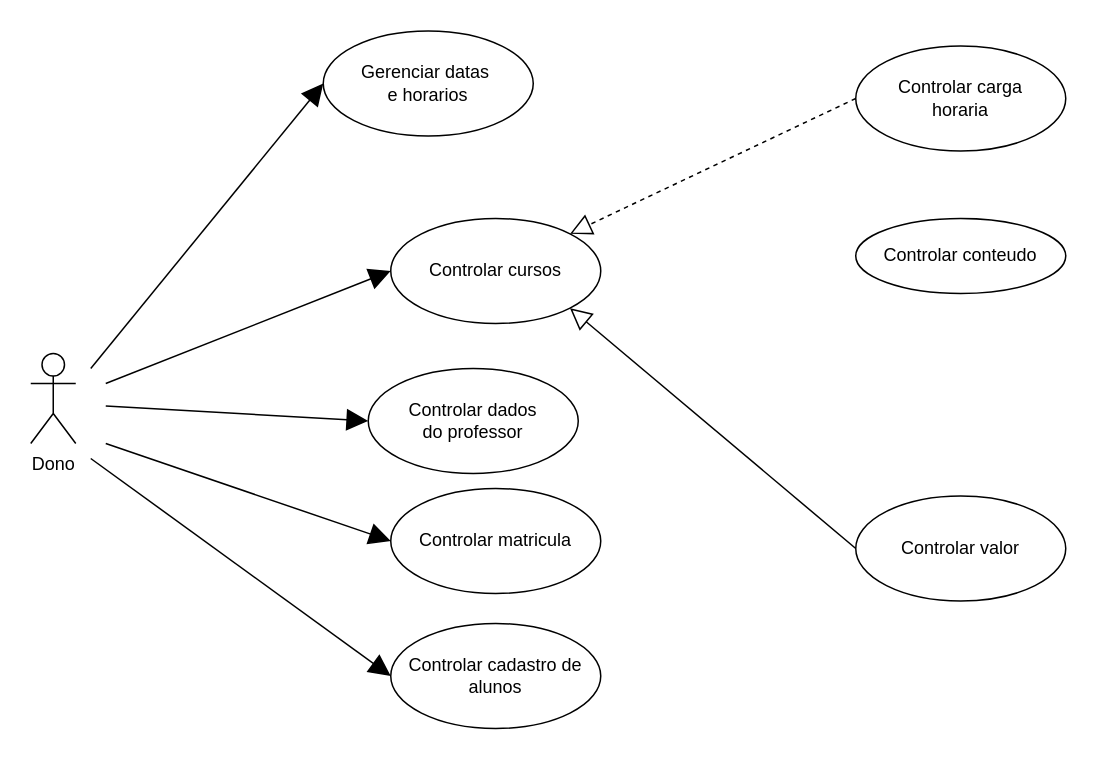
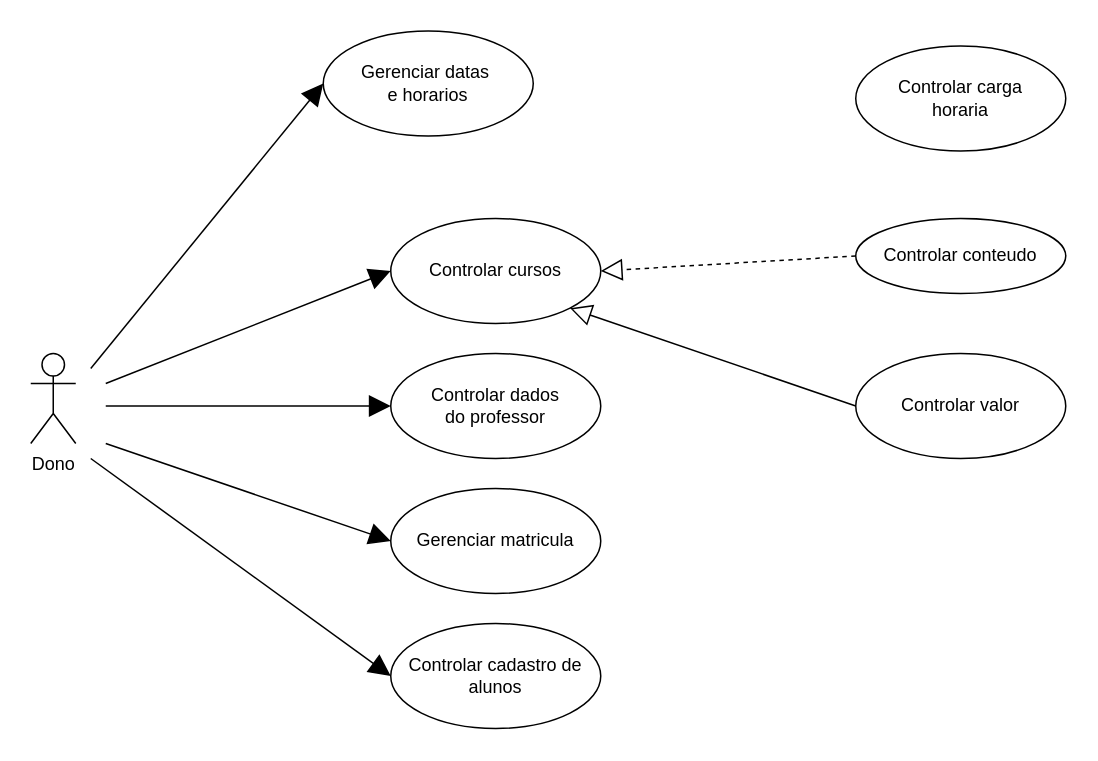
edge "Controlar carga horaria" -> "Controlar cursos": removed
edge "Controlar conteudo" -> "Controlar cursos": added
node "Controlar dados do professor": moved (473, 421) -> (496, 406)
node "Controlar matricula": label "Controlar matricula" -> "Gerenciar matricula"
node "Controlar valor": moved (961, 548) -> (961, 406)
